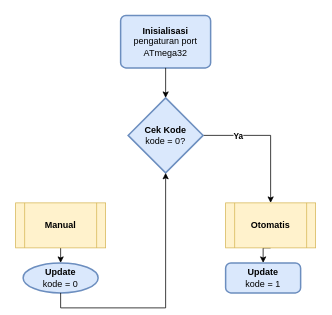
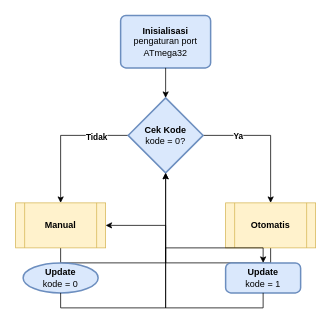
edge "Cek Kode kode = 0?" -> "Manual": added, label "Tidak"
edge "Otomatis" -> "Update kode = 1": now "Otomatis" -> "Manual"
edge "Manual" -> "Update kode = 0": now "Manual" -> "Update kode = 1"
edge "Update kode = 1" -> "Cek Kode kode = 0?": added
